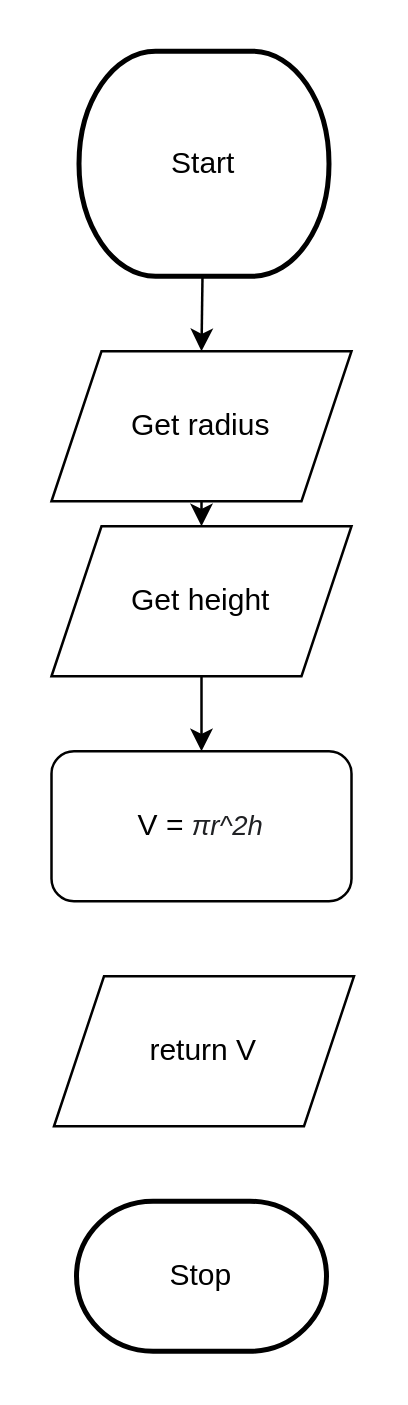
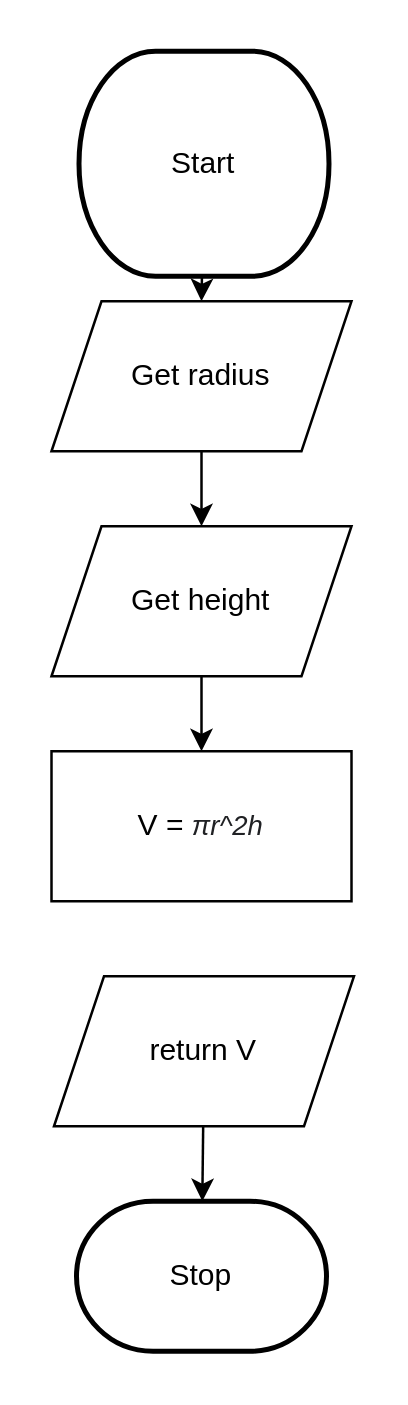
node "Get radius": moved (201, 426) -> (201, 376)
node "V = πr^2h": shape rounded rectangle -> rectangle
edge "return V" -> "Stop": added
